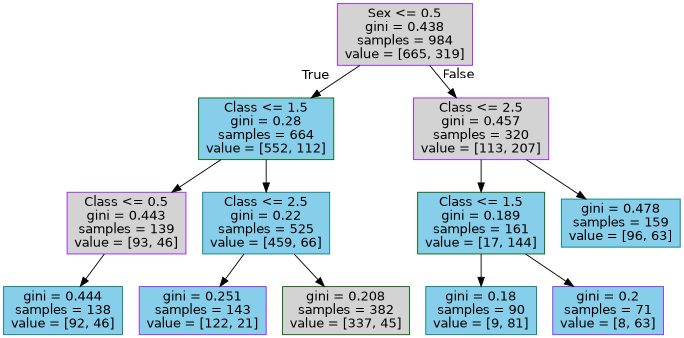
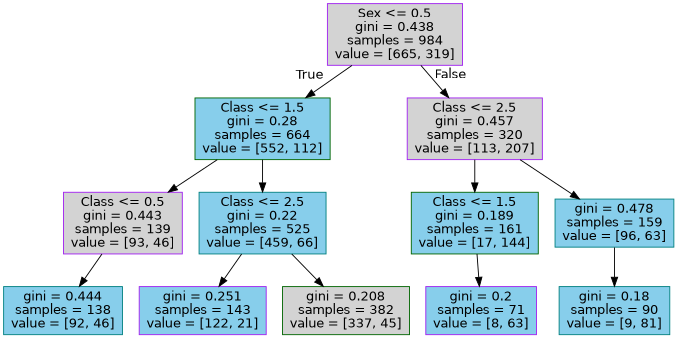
edge "Class <= 1.5 gini = 0.189 samples = 161 value = [17, 144]" -> "gini = 0.18 samples = 90 value = [9, 81]": now "gini = 0.478 samples = 159 value = [96, 63]" -> "gini = 0.18 samples = 90 value = [9, 81]"
